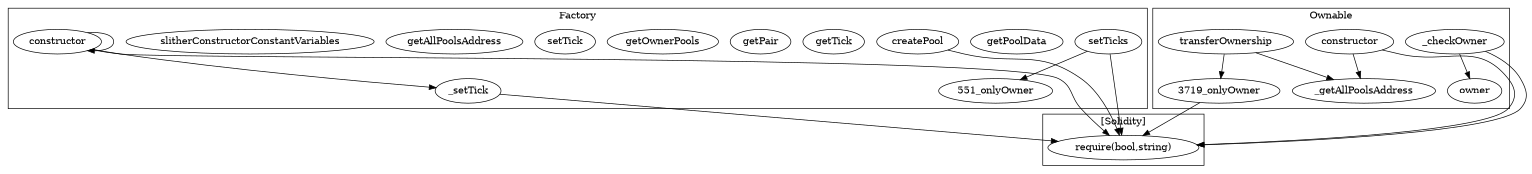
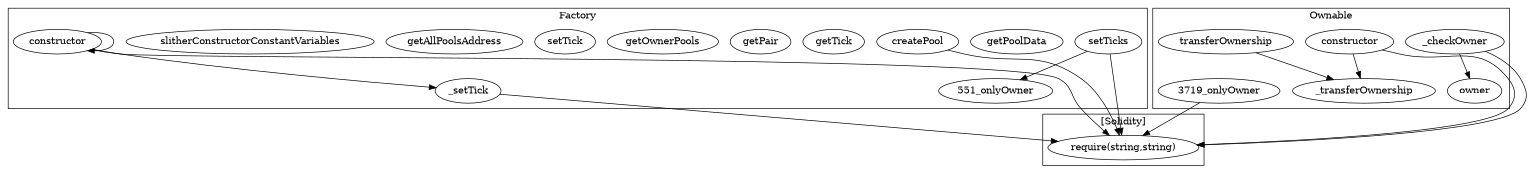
edge "transferOwnership" -> "3719_onlyOwner": removed
node "_getAllPoolsAddress": label "_getAllPoolsAddress" -> "_transferOwnership"
node "require(bool,string)": label "require(bool,string)" -> "require(string,string)"
